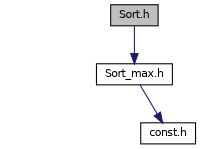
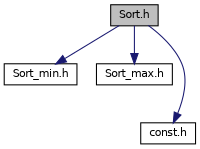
node "Sort_min.h": added
edge "Sort_max.h" -> "const.h": now "Sort.h" -> "const.h"
